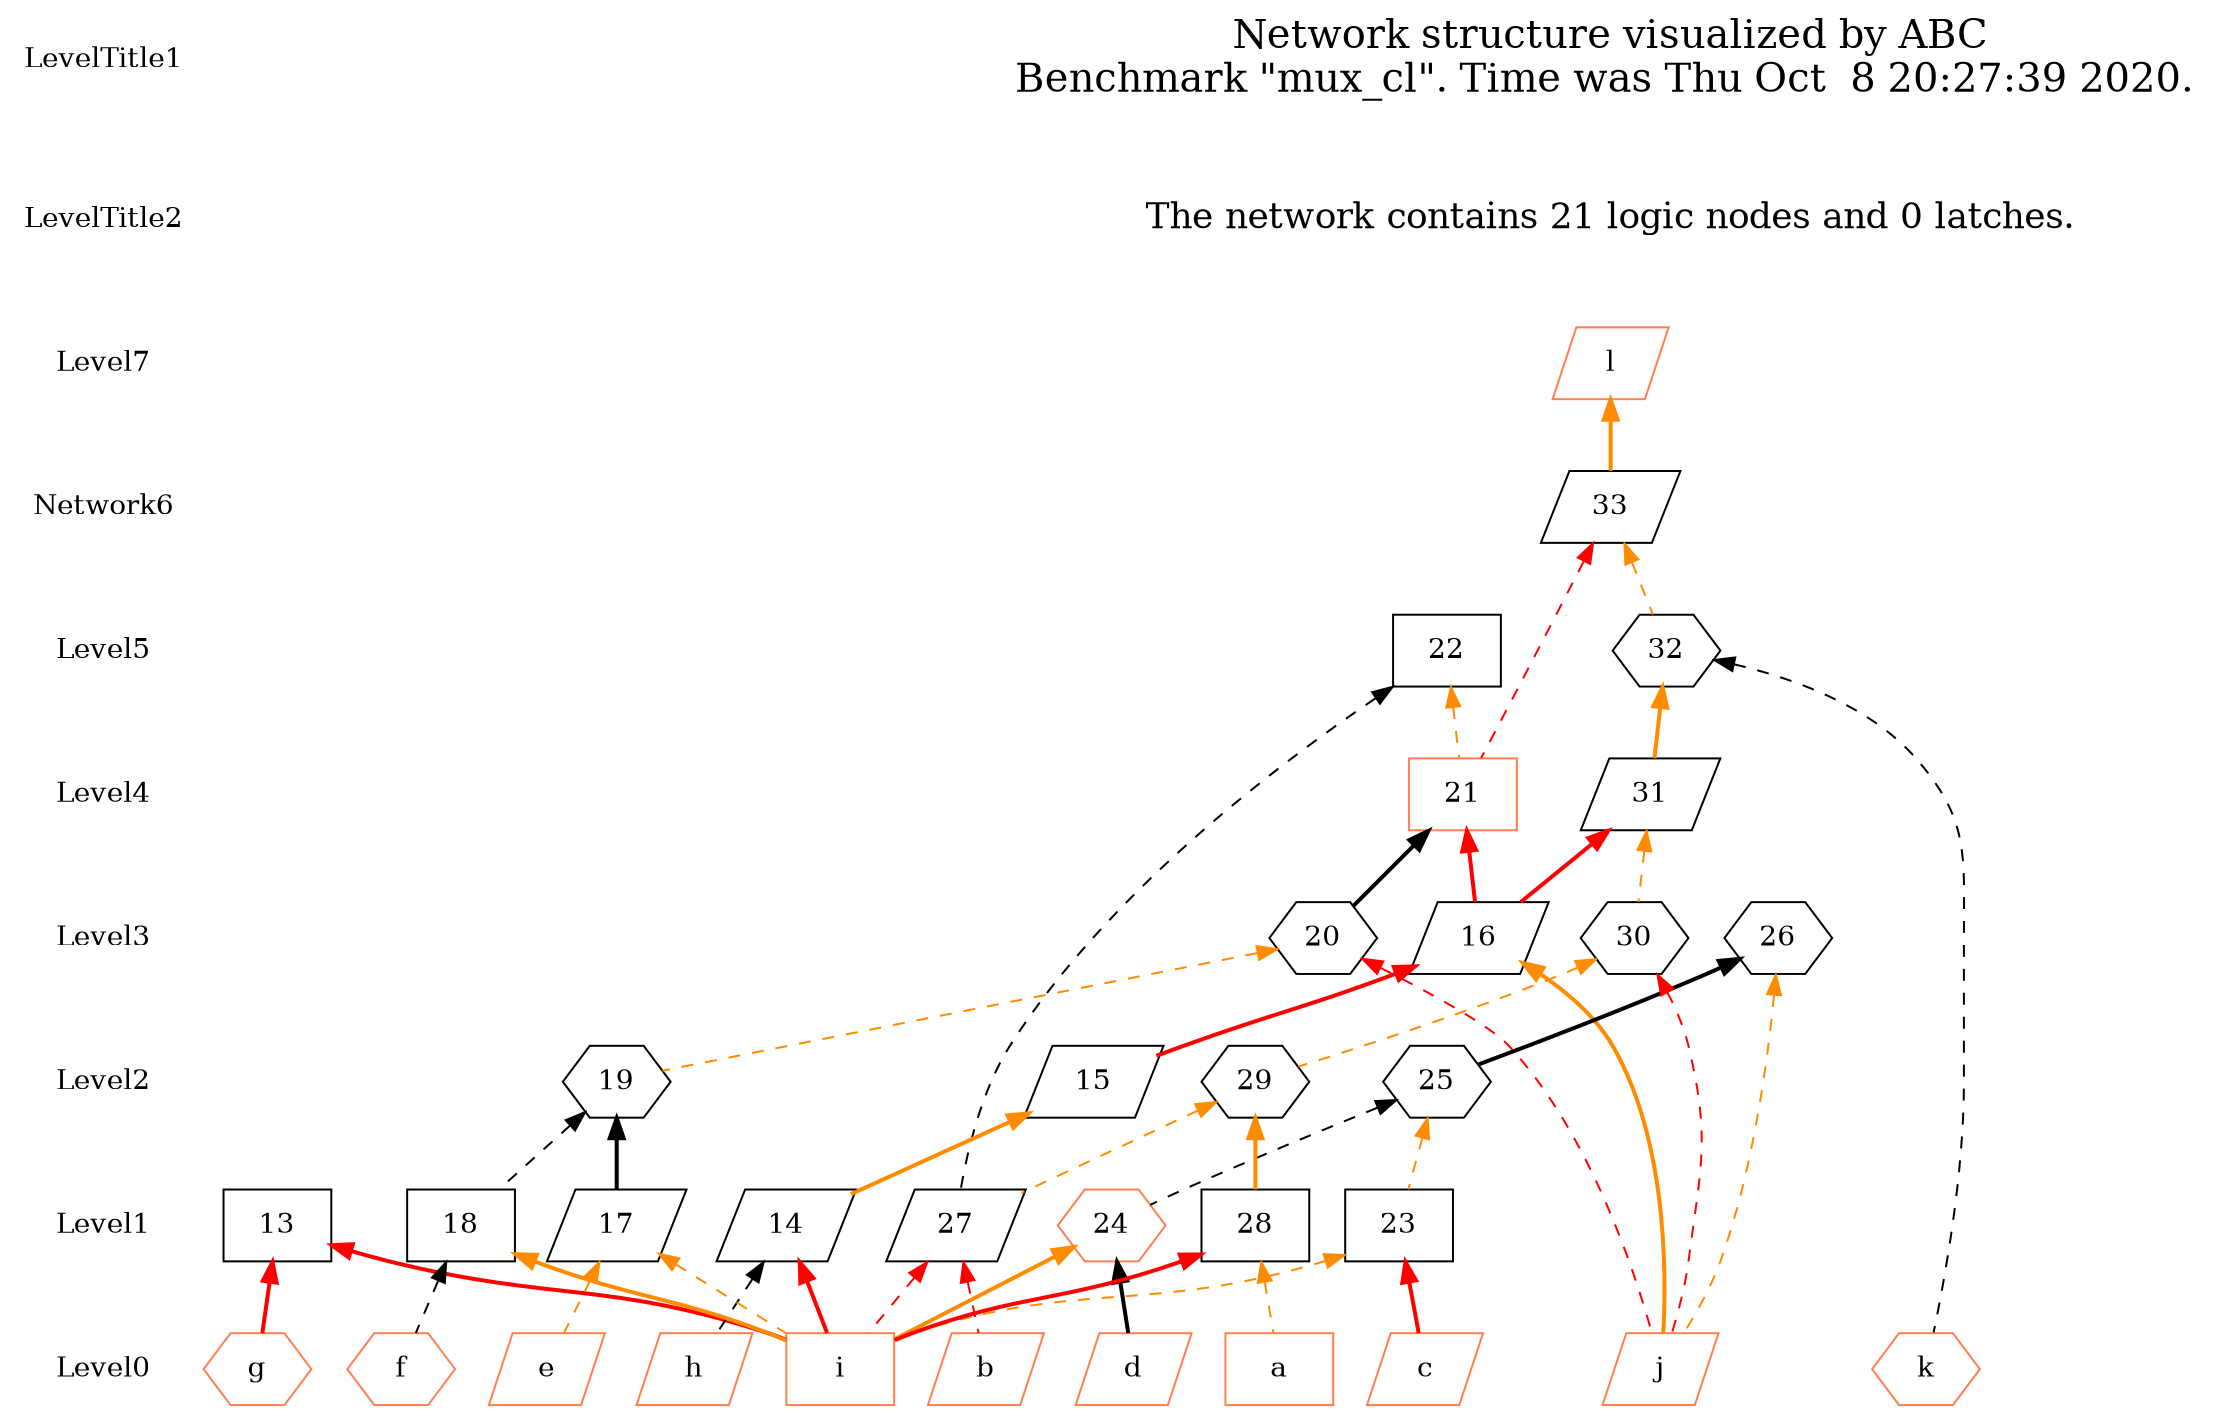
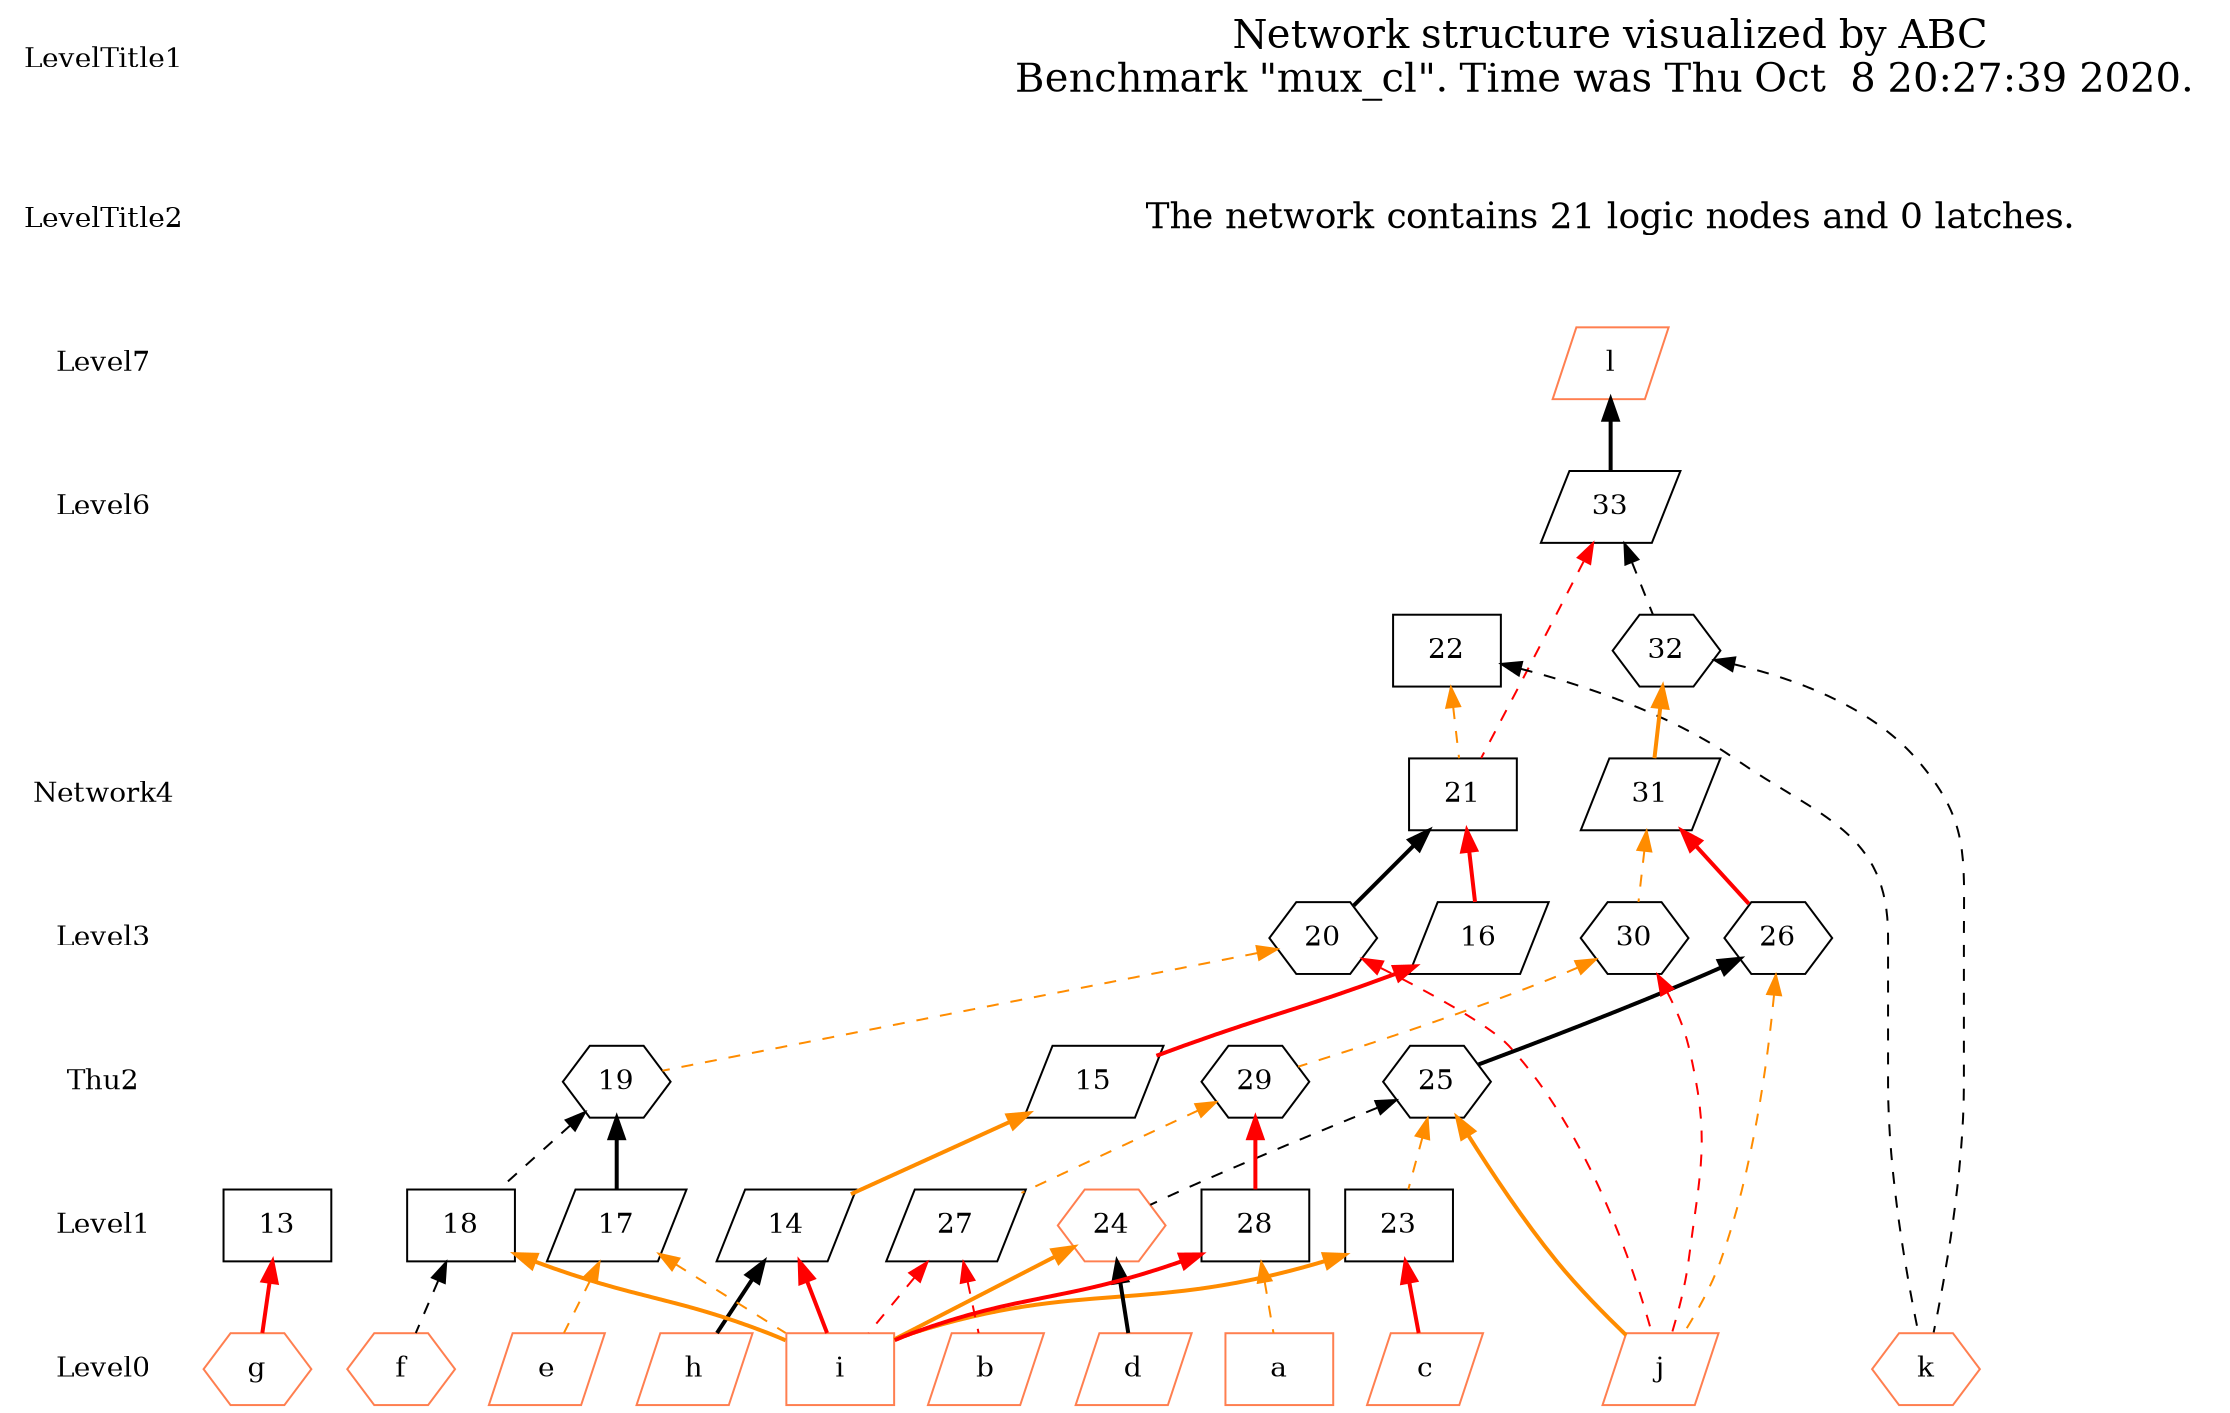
edge "33" -> "l": color darkorange -> black
node "Network6": label "Network6" -> "Level6"
edge "32" -> "33": color darkorange -> black
node "Level5": removed
node "Level4": label "Level4" -> "Network4"
node "21": color coral -> black
edge "16" -> "31": now "26" -> "31"
edge "27" -> "22": now "k" -> "22"
node "Level2": label "Level2" -> "Thu2"
edge "j" -> "16": now "j" -> "25"
edge "28" -> "29": color darkorange -> red
edge "i" -> "13": removed
edge "i" -> "23": style dashed -> bold
edge "h" -> "14": style dashed -> bold
